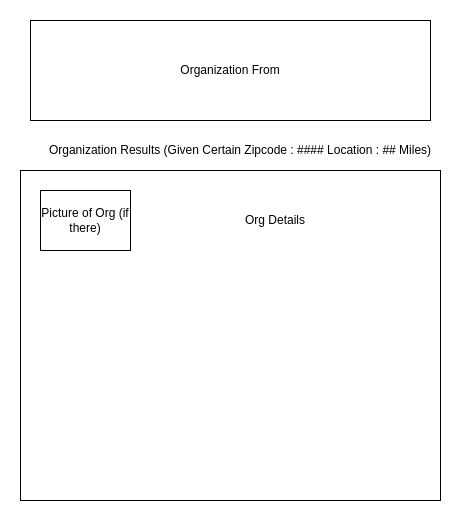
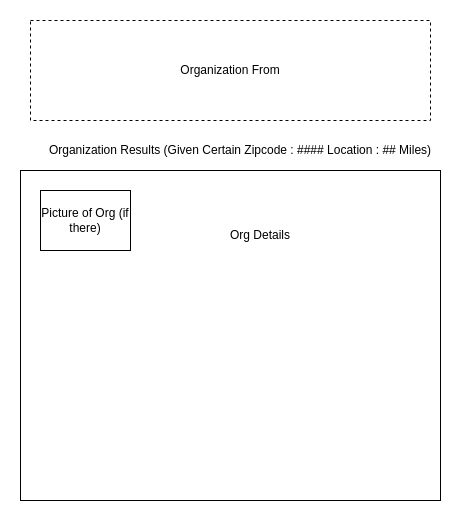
node "Organization From": style solid -> dashed
node "Org Details": moved (276, 221) -> (261, 236)
